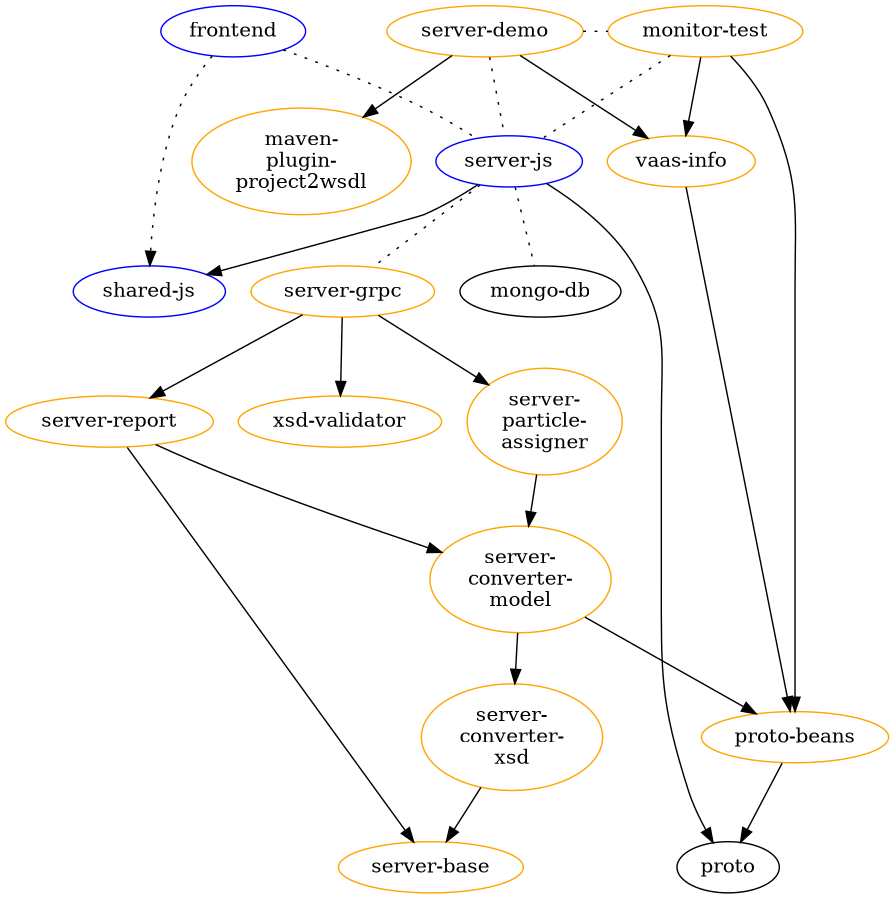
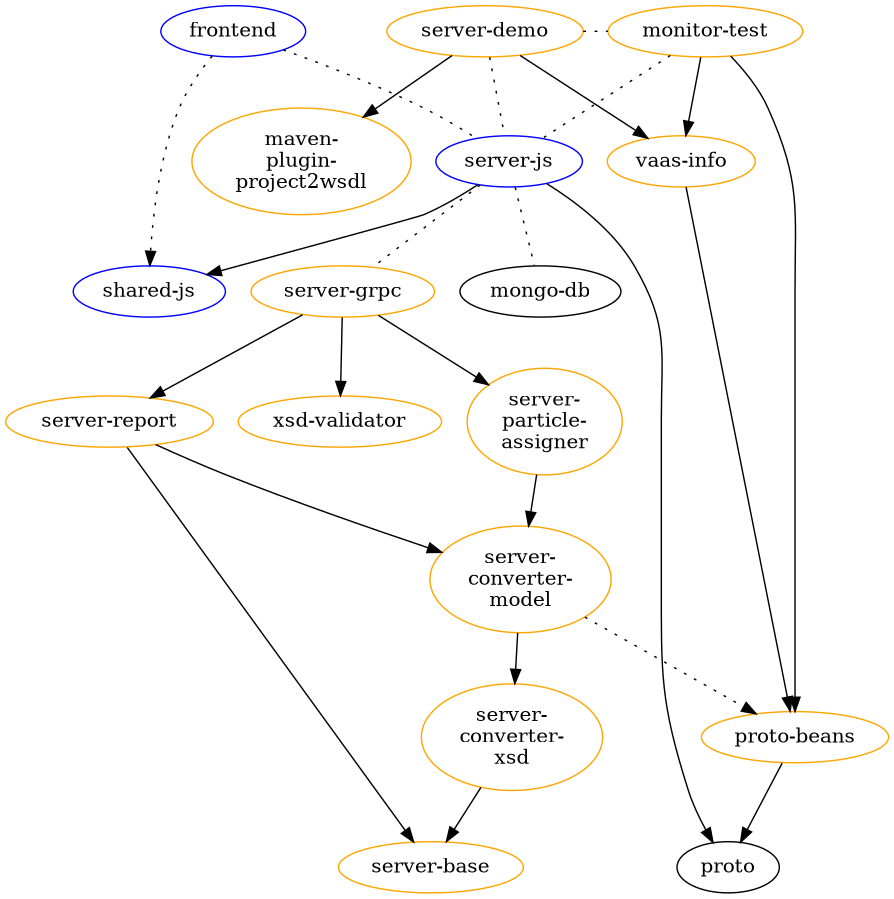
edge "server- converter- model" -> "proto-beans": style solid -> dotted
